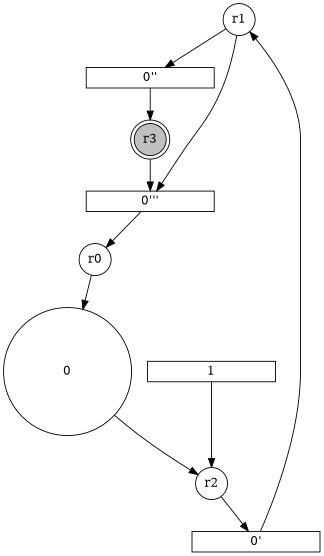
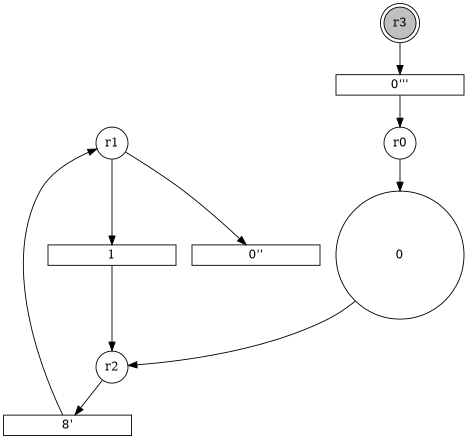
edge "0''" -> "r3": removed
edge "r1" -> "0'''": now "r1" -> "1"
node "0'": label "0'" -> "8'"
